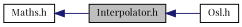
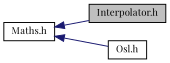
edge "Osl.h" -> "Interpolator.h": now "Osl.h" -> "Maths.h"
